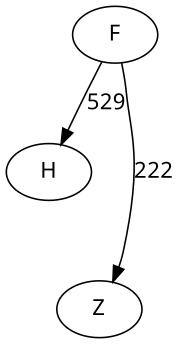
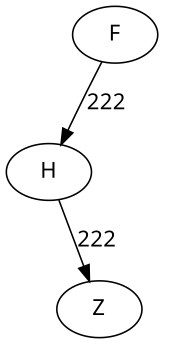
edge "F" -> "H": label "529" -> "222"
edge "F" -> "Z": now "H" -> "Z"
